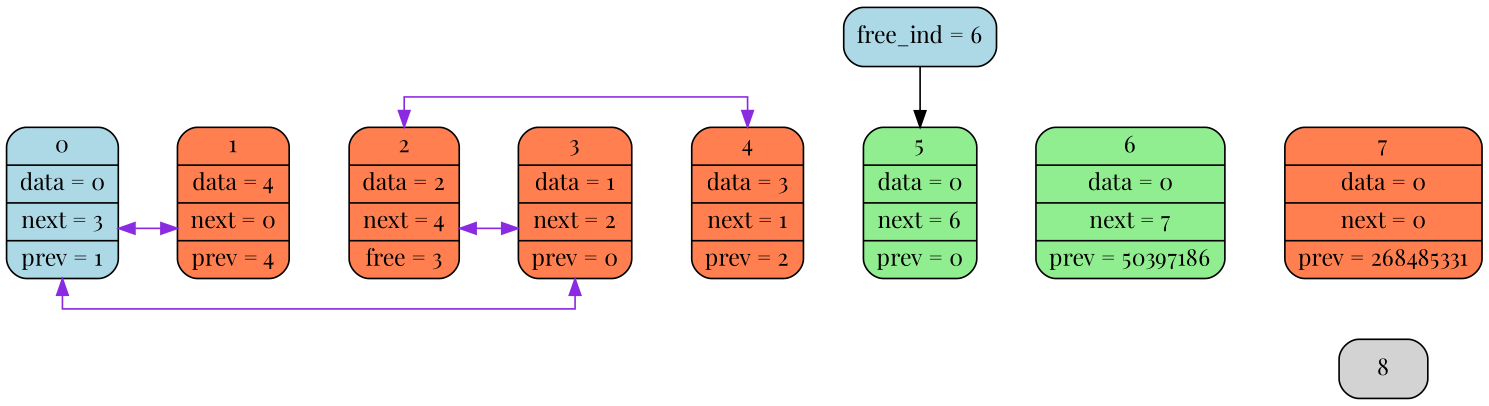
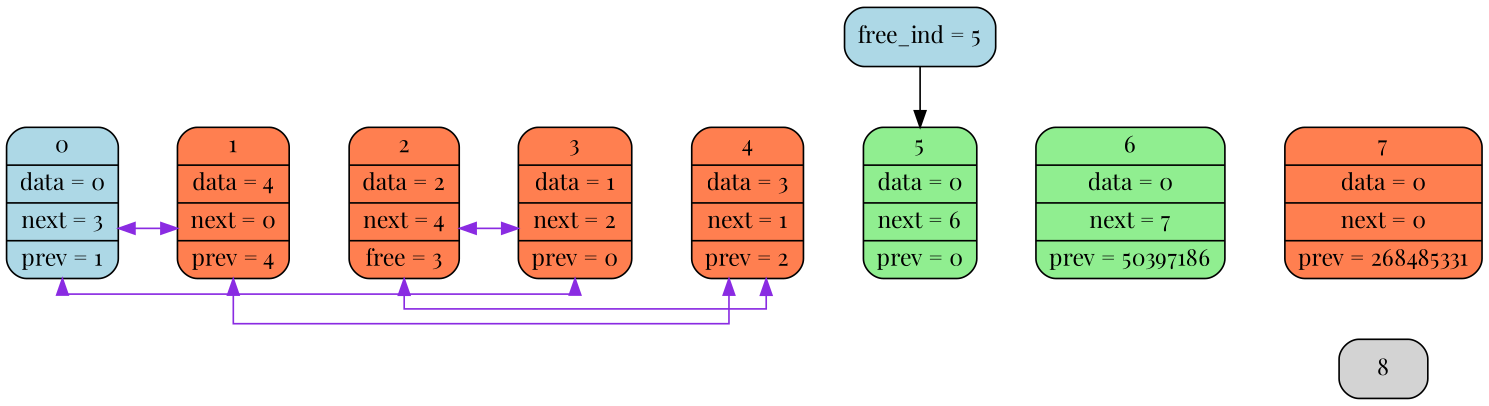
node "free_ind = 6": label "free_ind = 6" -> "free_ind = 5"
edge "1" -- "4": added
